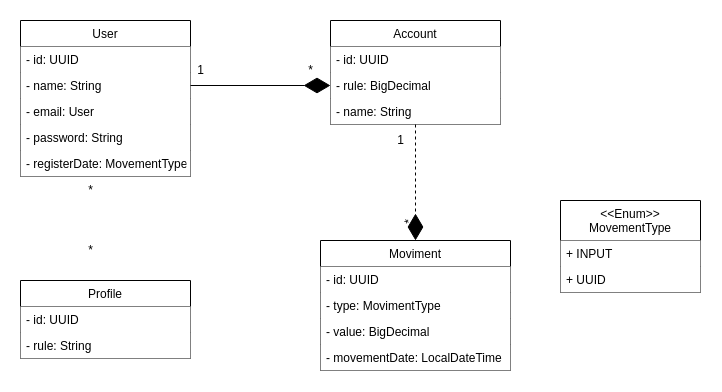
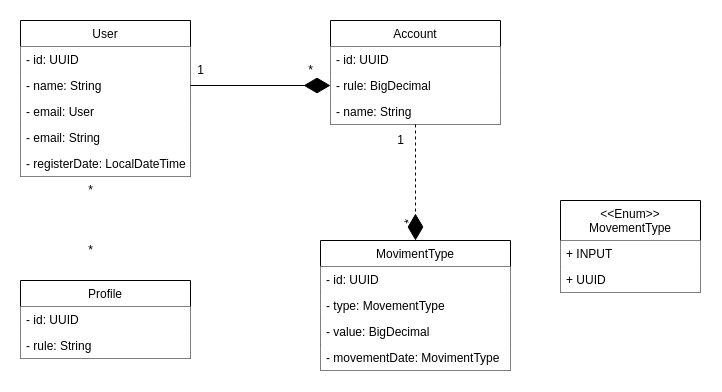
node "- password: String": label "- password: String" -> "- email: String"
node "- registerDate: MovementType": label "- registerDate: MovementType" -> "- registerDate: LocalDateTime"
node "Moviment": label "Moviment" -> "MovimentType"
node "- type: MovimentType": label "- type: MovimentType" -> "- type: MovementType"
node "- movementDate: LocalDateTime": label "- movementDate: LocalDateTime" -> "- movementDate: MovimentType"
